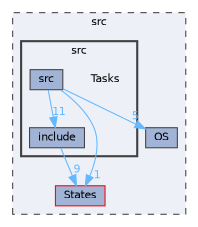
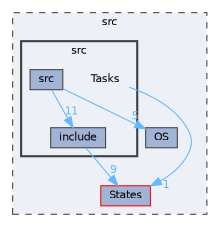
edge "src" -> "States": now "Tasks" -> "States"
